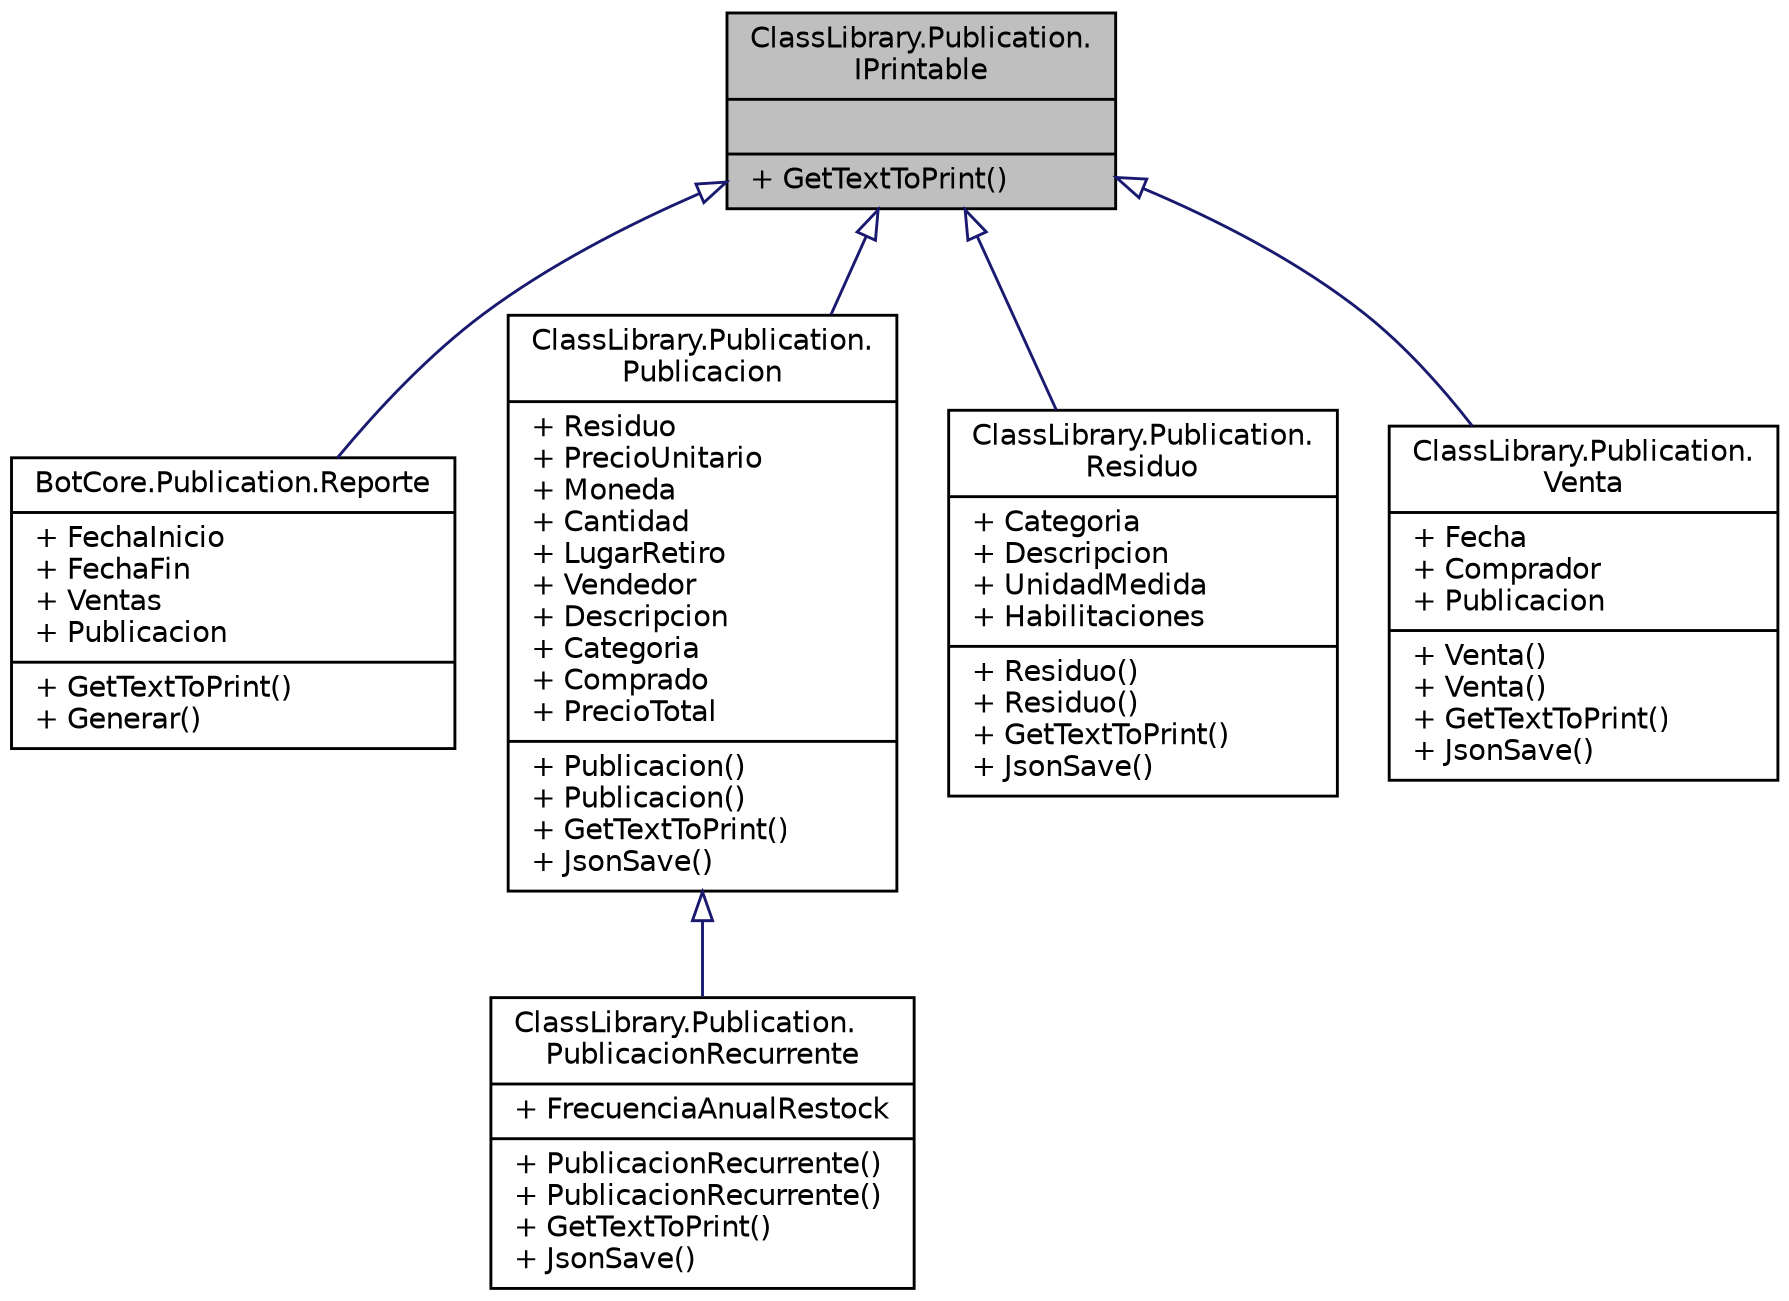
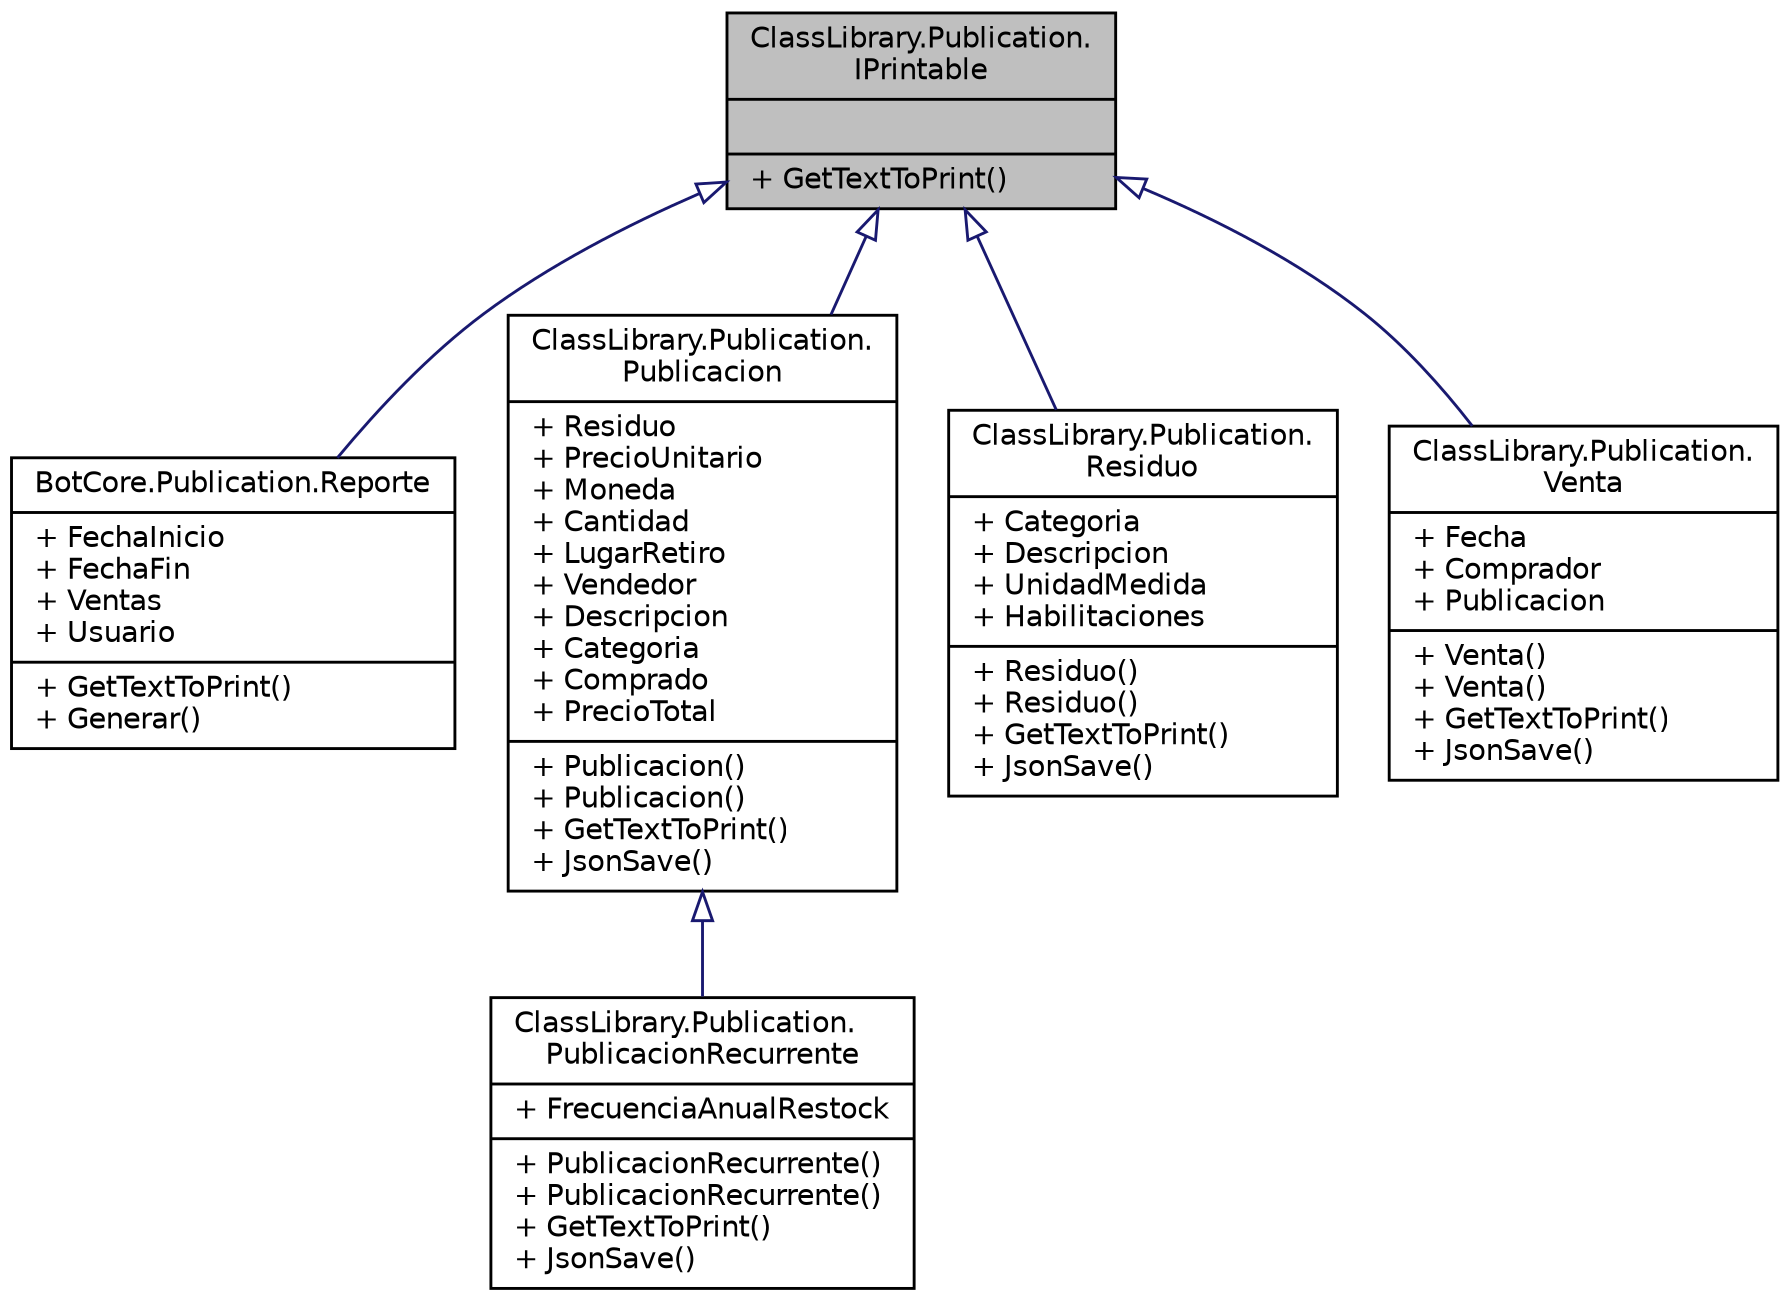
node "BotCore.Publication.Reporte": text "+ Publicacion" -> "+ Usuario"
